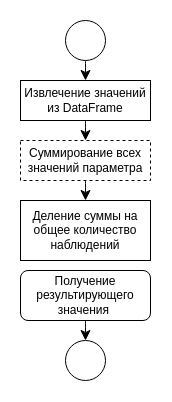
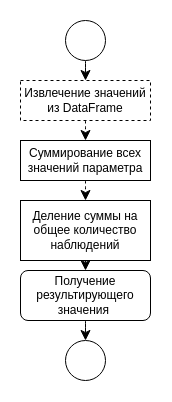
node "Извлечение значений из DataFrame": style solid -> dashed
edge "Извлечение значений из DataFrame" -> "Суммирование всех значений параметра": style solid -> dashed
node "Суммирование всех значений параметра": style dashed -> solid
edge "Суммирование всех значений параметра" -> "Деление суммы на общее количество наблюдений": style solid -> dashed
edge "Деление суммы на общее количество наблюдений" -> "Получение результирующего значения": added
